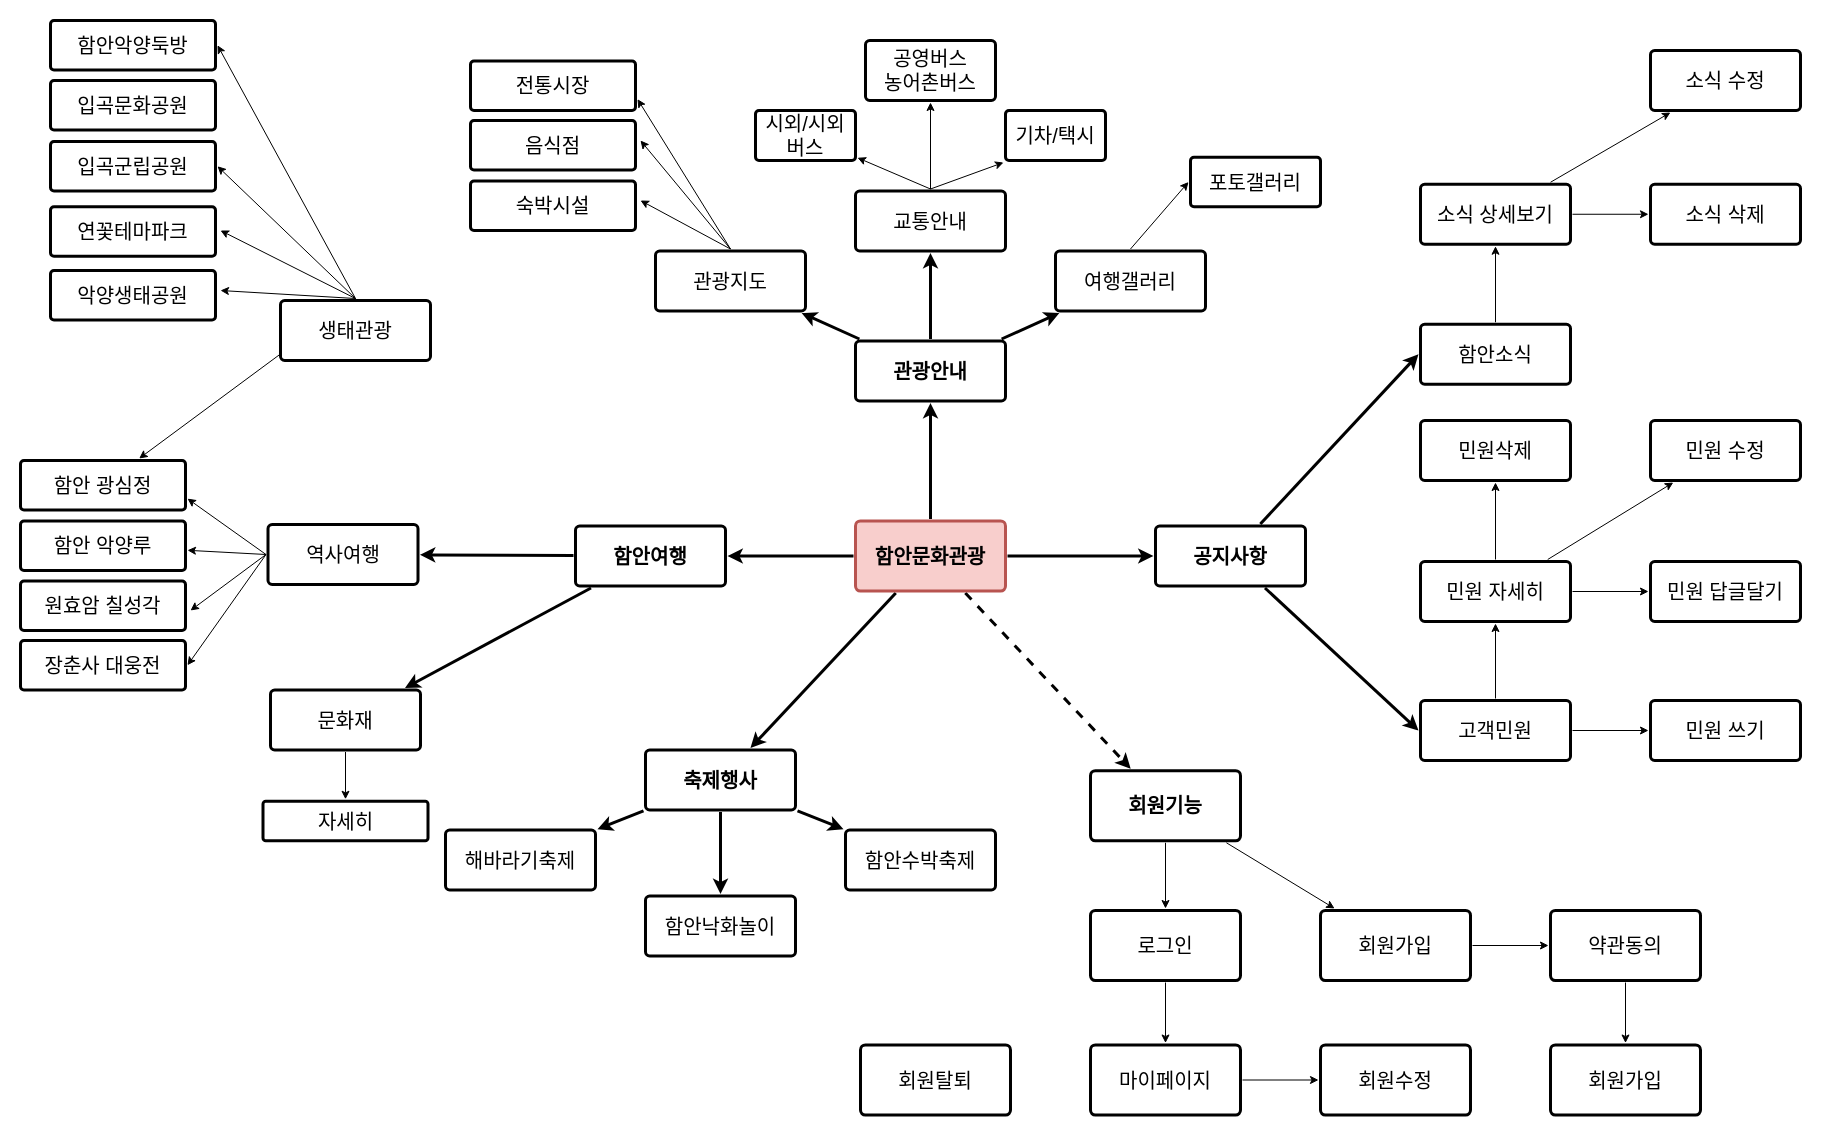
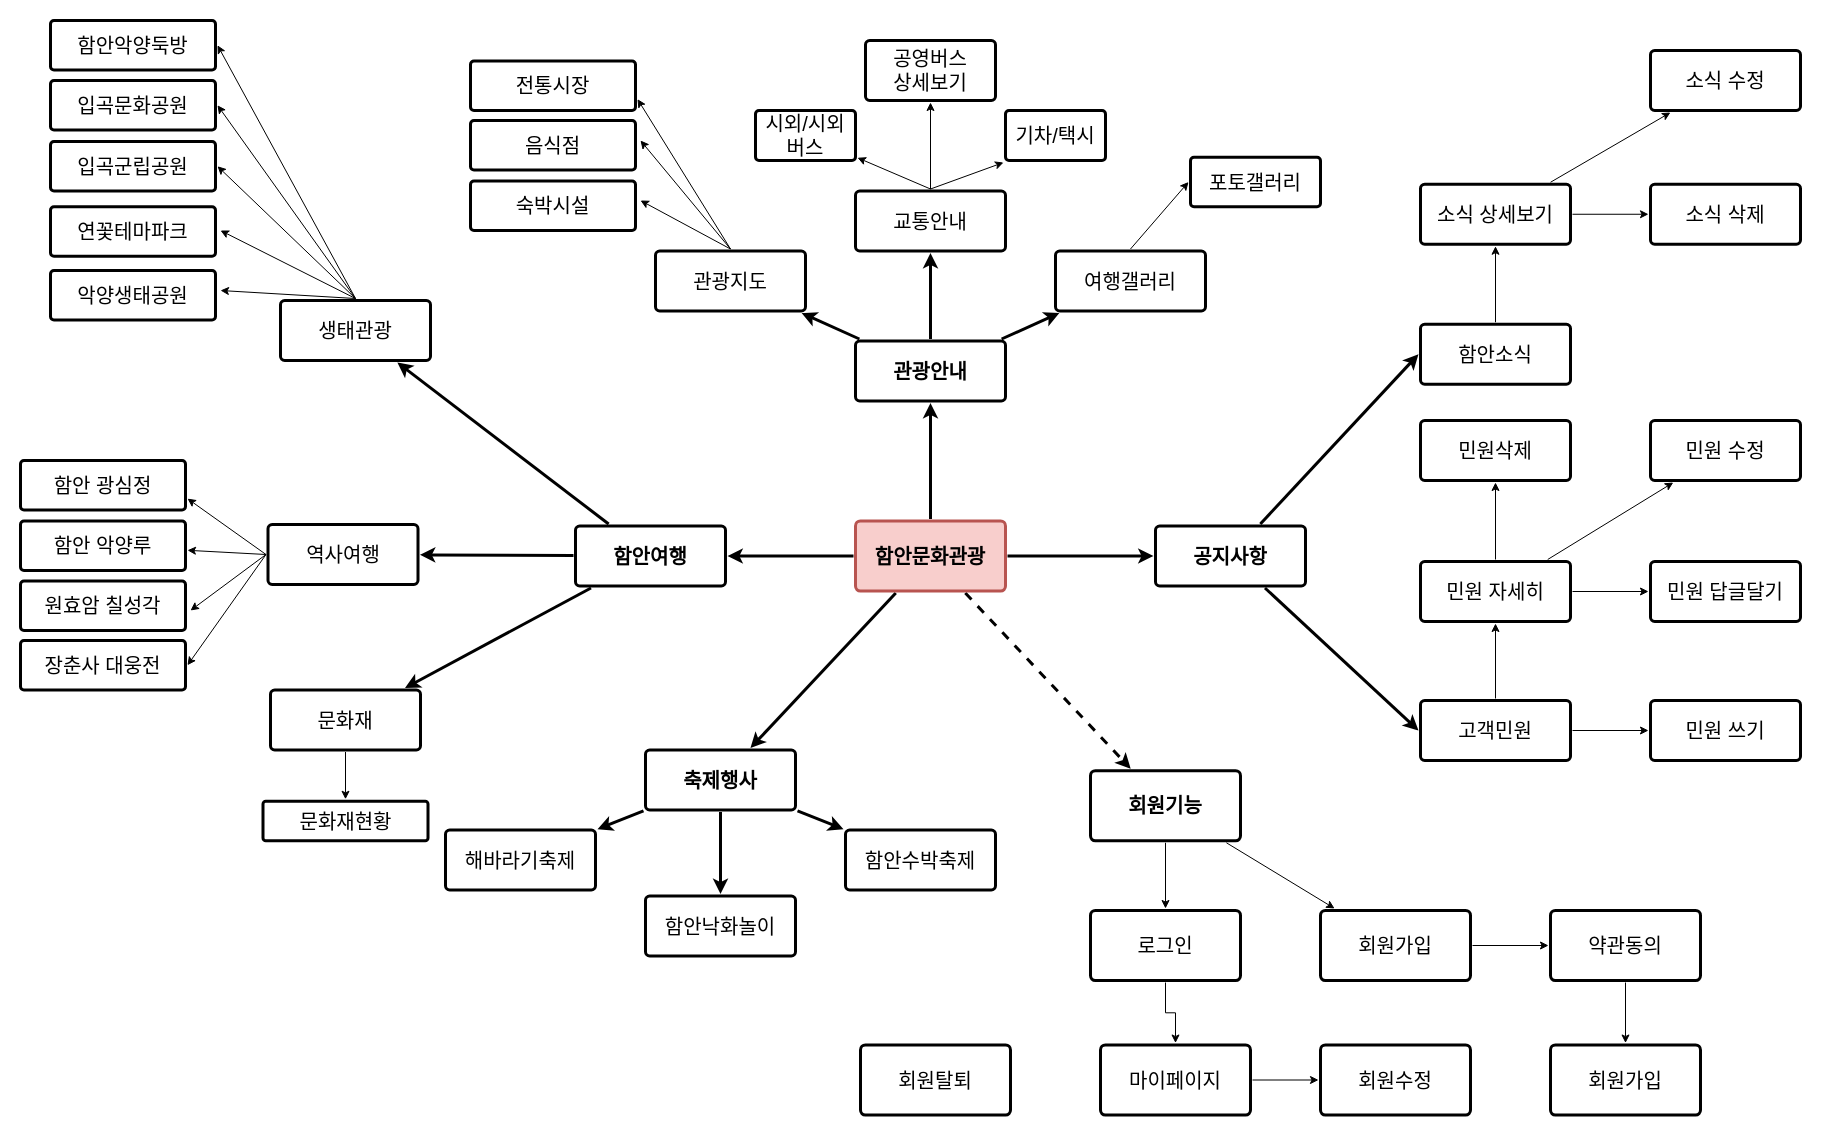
node "공영버스 농어촌버스": label "공영버스 농어촌버스" -> "공영버스 상세보기"
edge "생태관광" -> "함안 광심정": now "생태관광" -> "입곡문화공원"
edge "함안여행" -> "생태관광": added
node "자세히": label "자세히" -> "문화재현황"
node "마이페이지": moved (1166, 1080) -> (1176, 1080)
